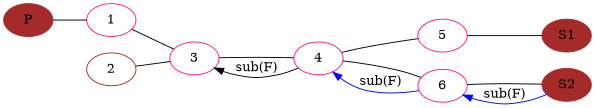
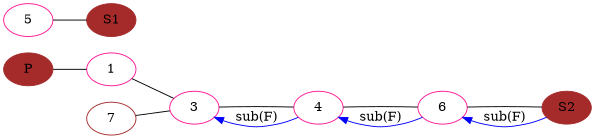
edge "5" -- "4": removed
node "2": label "2" -> "7"
edge "4" -> "3": color black -> blue
